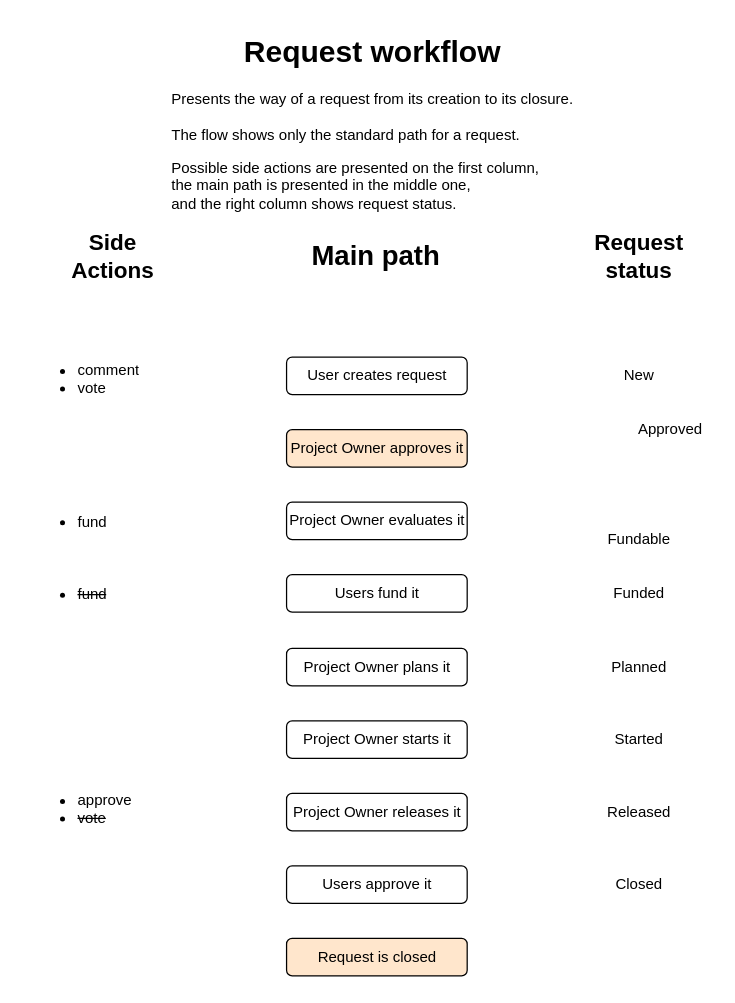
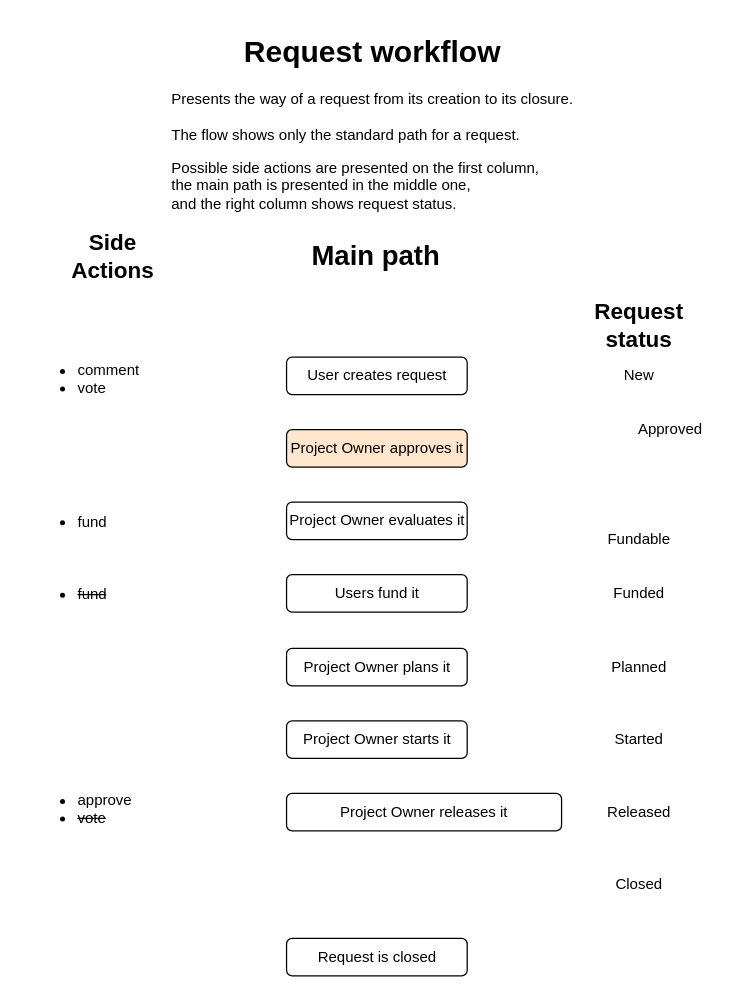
node "Request status": moved (639, 257) -> (639, 326)
node "Project Owner releases it": size 181x38 -> 275x38
node "Users approve it": removed
node "Request is closed": fillcolor #ffe6cc -> #ffffff
